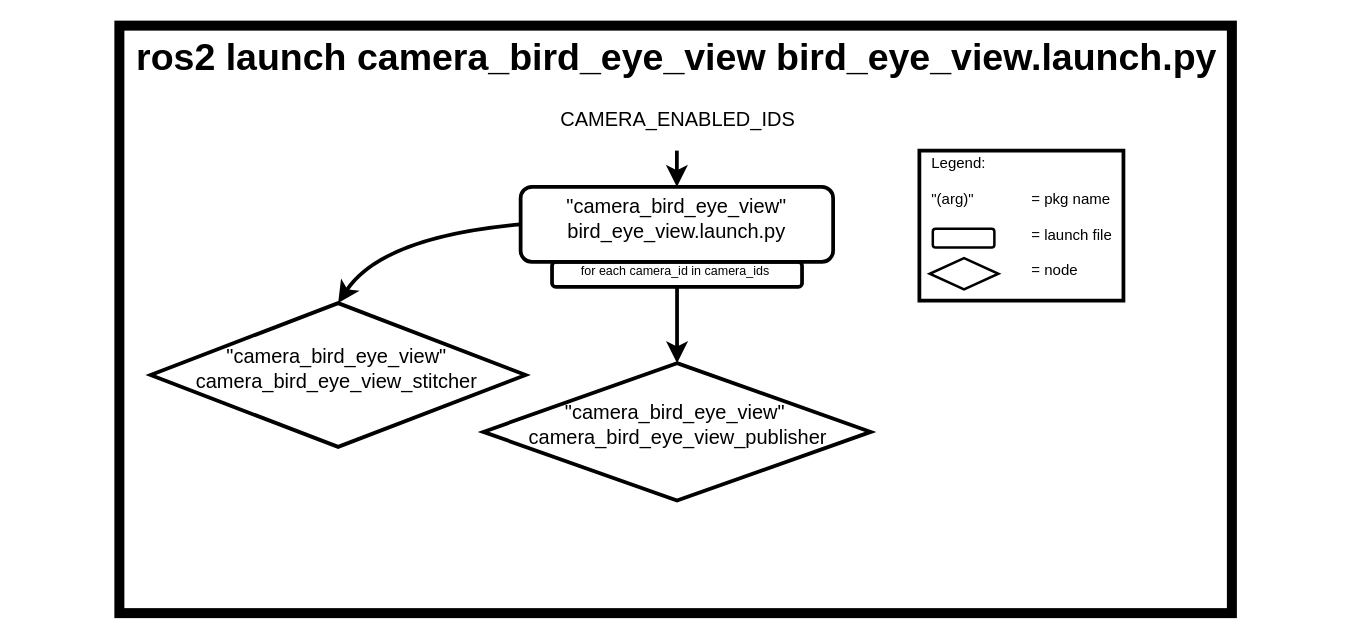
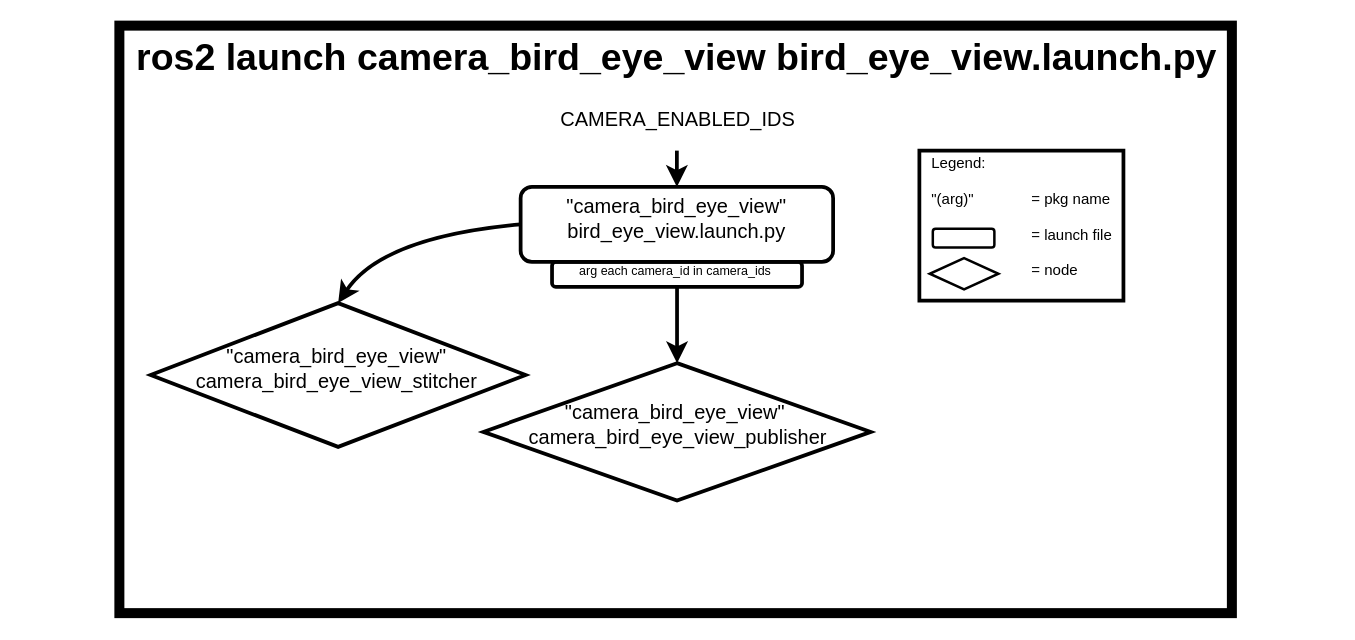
node "for each camera_id in camera_ids": label "for each camera_id in camera_ids" -> "arg each camera_id in camera_ids"
